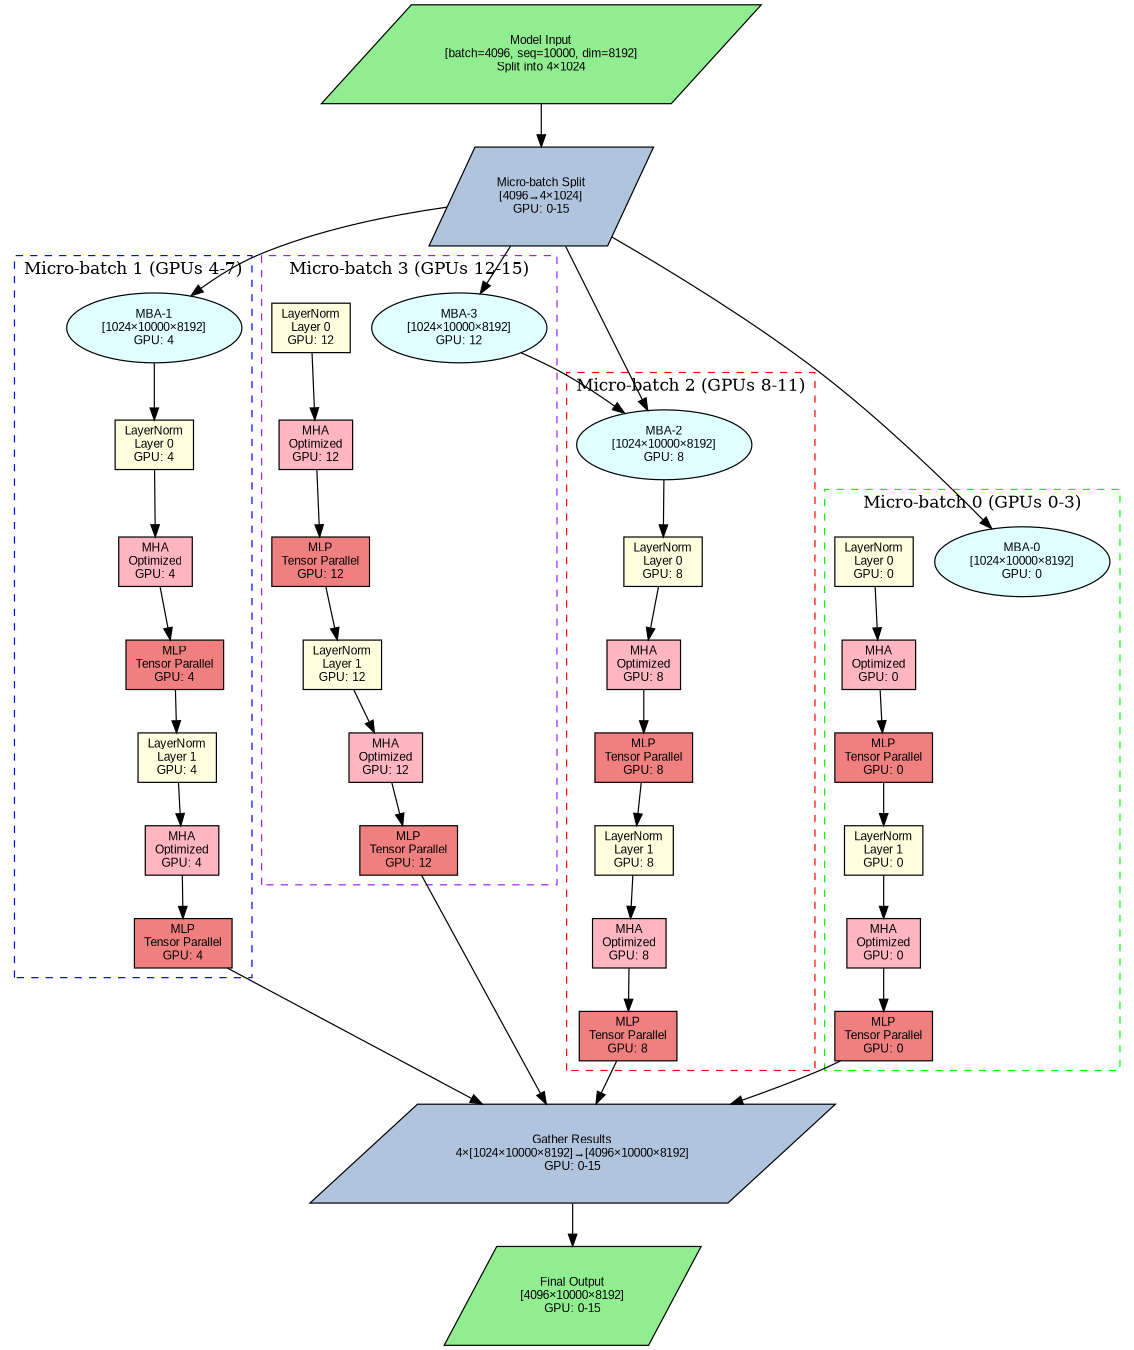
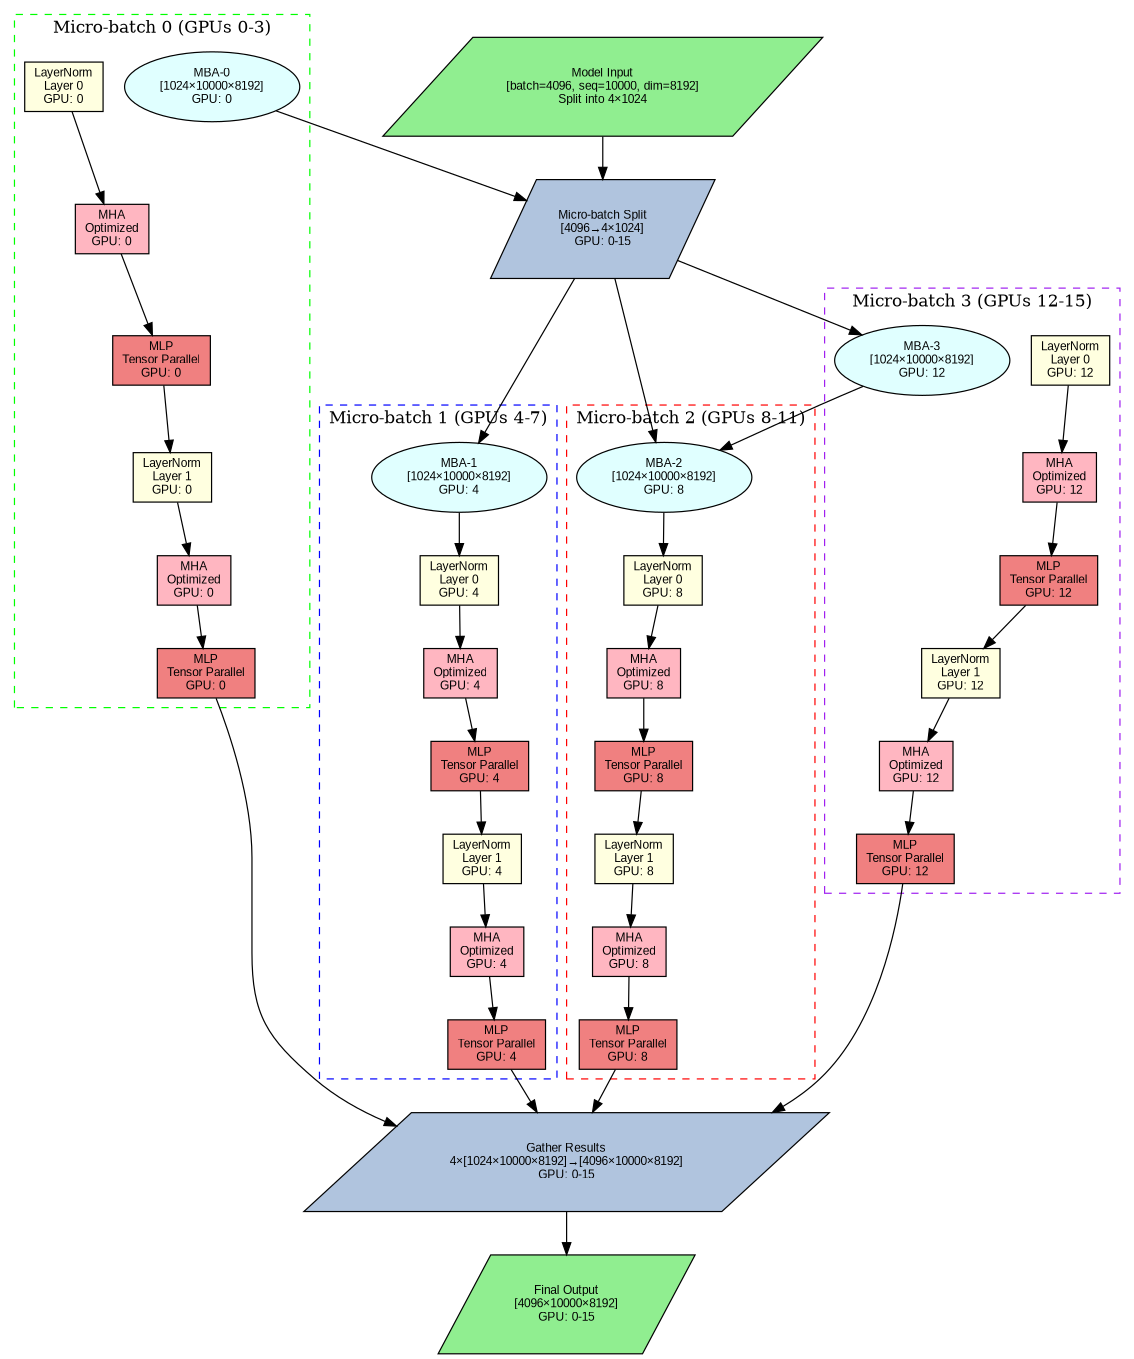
edge "Micro-batch Split [4096→4×1024] GPU: 0-15" -> "MBA-0 [1024×10000×8192] GPU: 0": reversed
